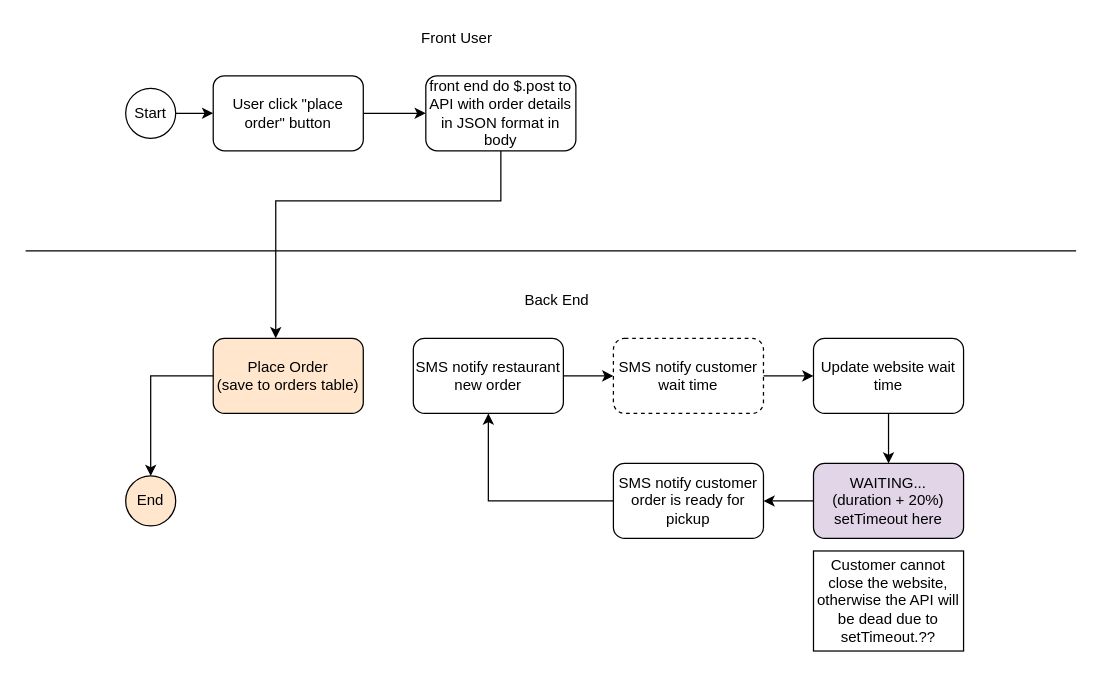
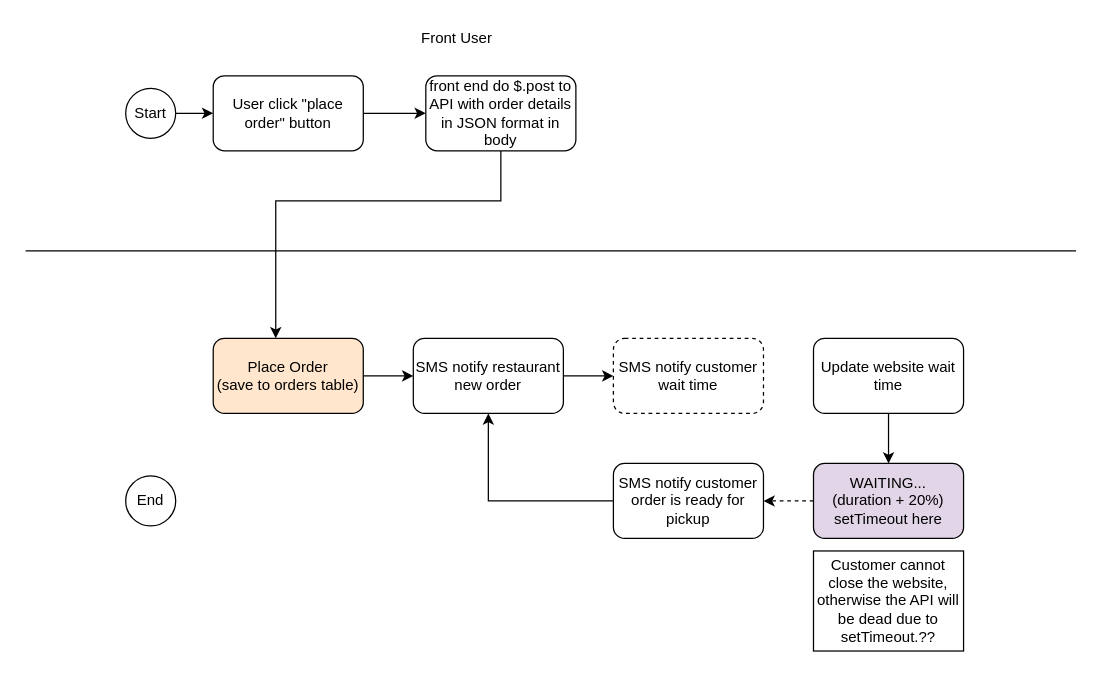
node "Back End": removed
edge "SMS notify customer wait time" -> "Update website wait time": removed
edge "Place Order (save to orders table)" -> "End": now "Place Order (save to orders table)" -> "SMS notify restaurant new order"
node "End": fillcolor #ffe6cc -> #ffffff
edge "WAITING... (duration + 20%) setTimeout here" -> "SMS notify customer order is ready for pickup": style solid -> dashed
